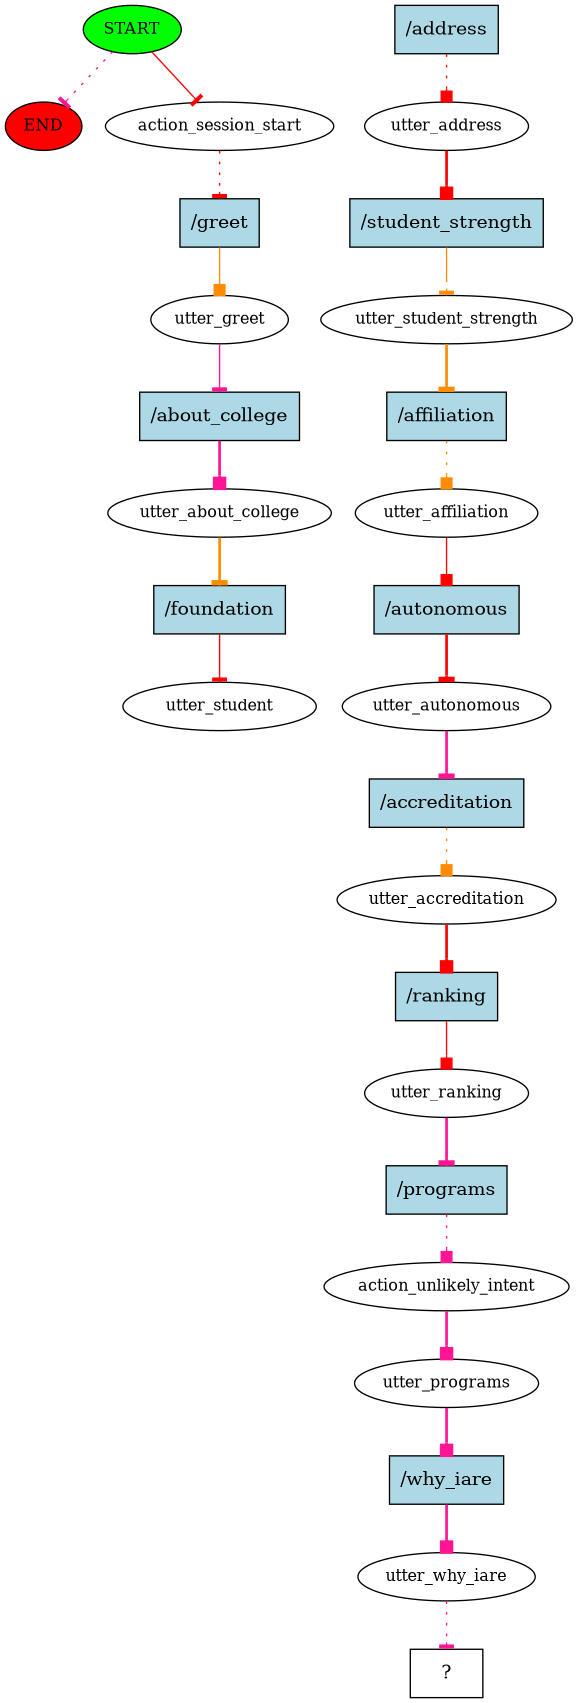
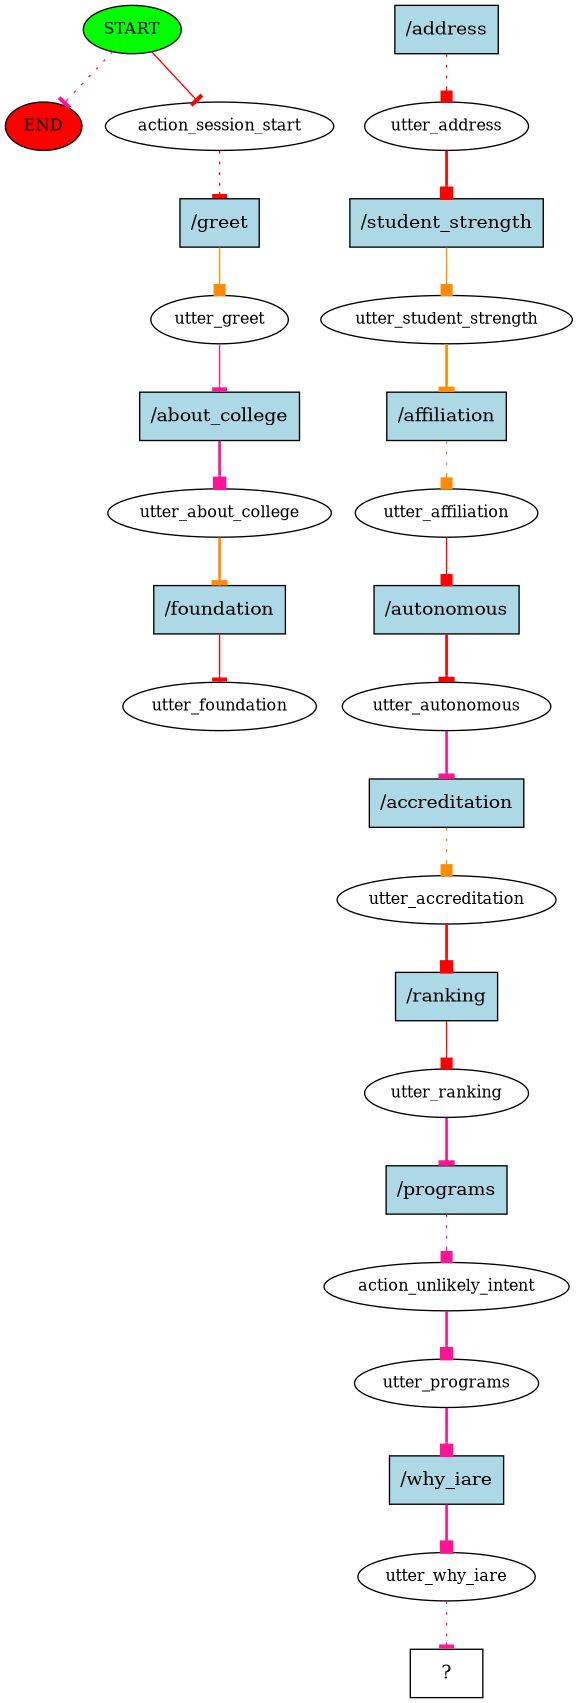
edge "/student_strength" -> "utter_student_strength": arrowhead tee -> box
node "utter_student": label "utter_student" -> "utter_foundation"
